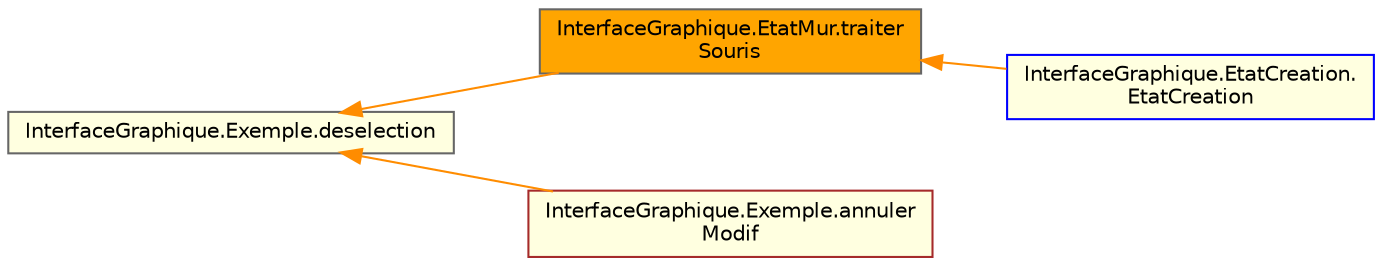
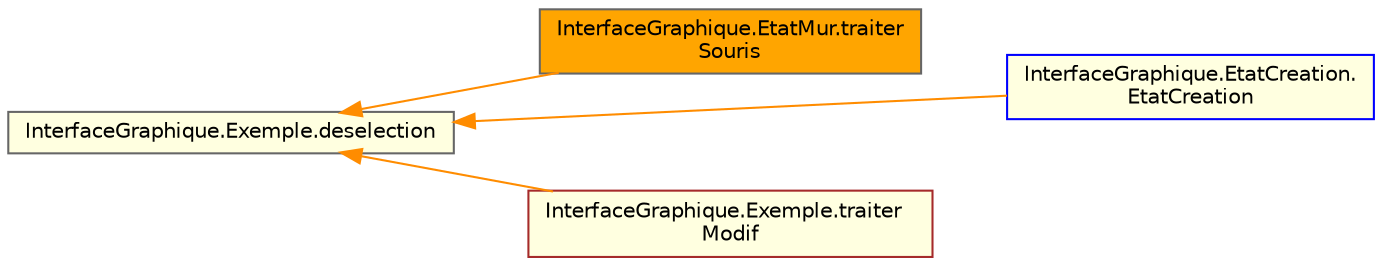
edge "InterfaceGraphique.EtatCreation. EtatCreation" -> "InterfaceGraphique.EtatMur.traiter Souris": now "InterfaceGraphique.EtatCreation. EtatCreation" -> "InterfaceGraphique.Exemple.deselection"
node "InterfaceGraphique.Exemple.annuler Modif": label "InterfaceGraphique.Exemple.annuler Modif" -> "InterfaceGraphique.Exemple.traiter Modif"
